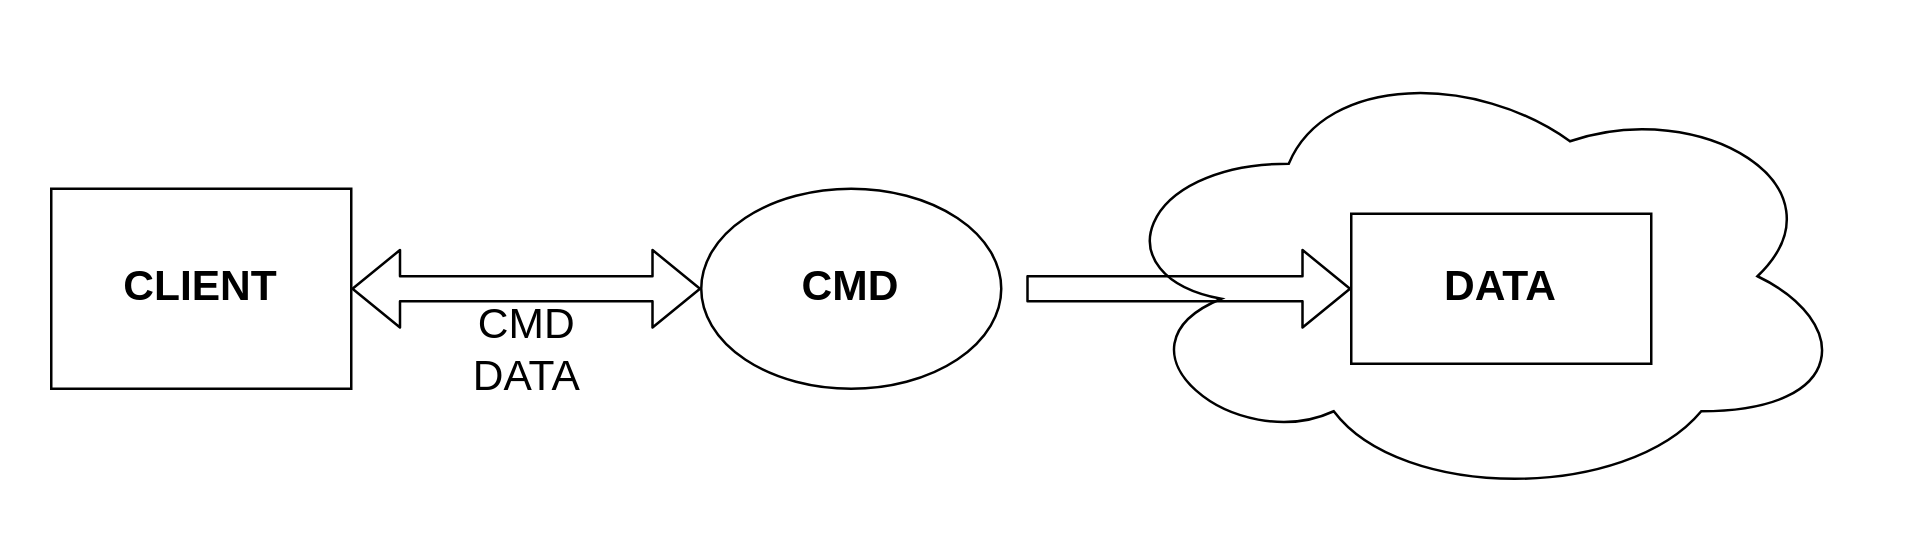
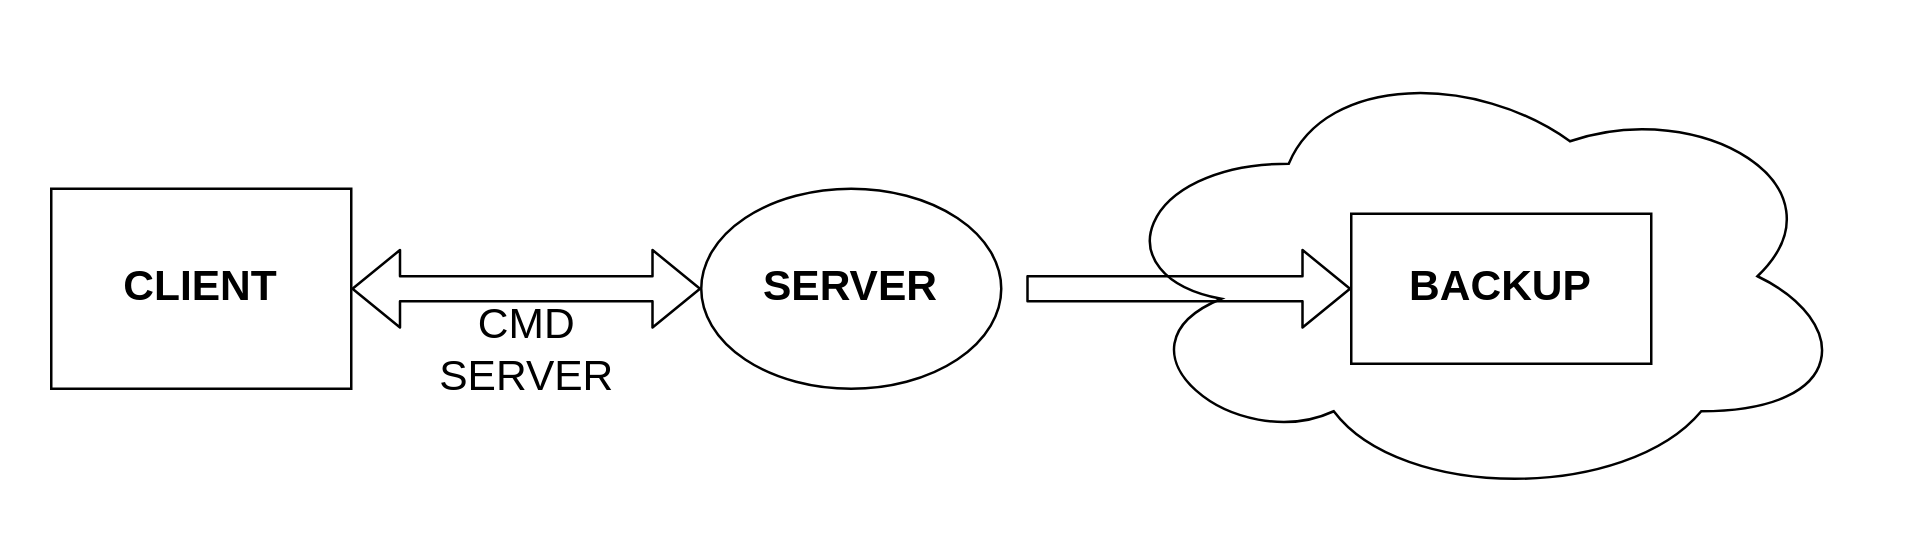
node "CMD": label "CMD" -> "SERVER"
node "DATA": label "DATA" -> "BACKUP"
node "CMD DATA": label "CMD DATA" -> "CMD SERVER"
